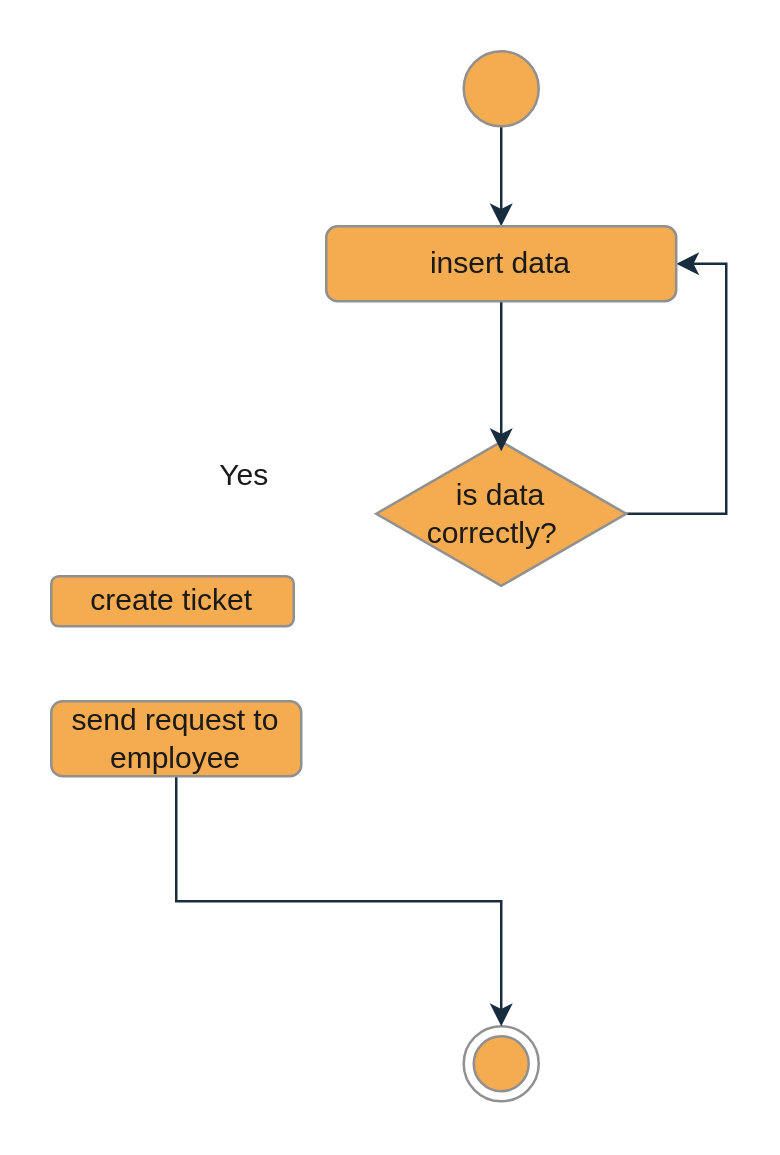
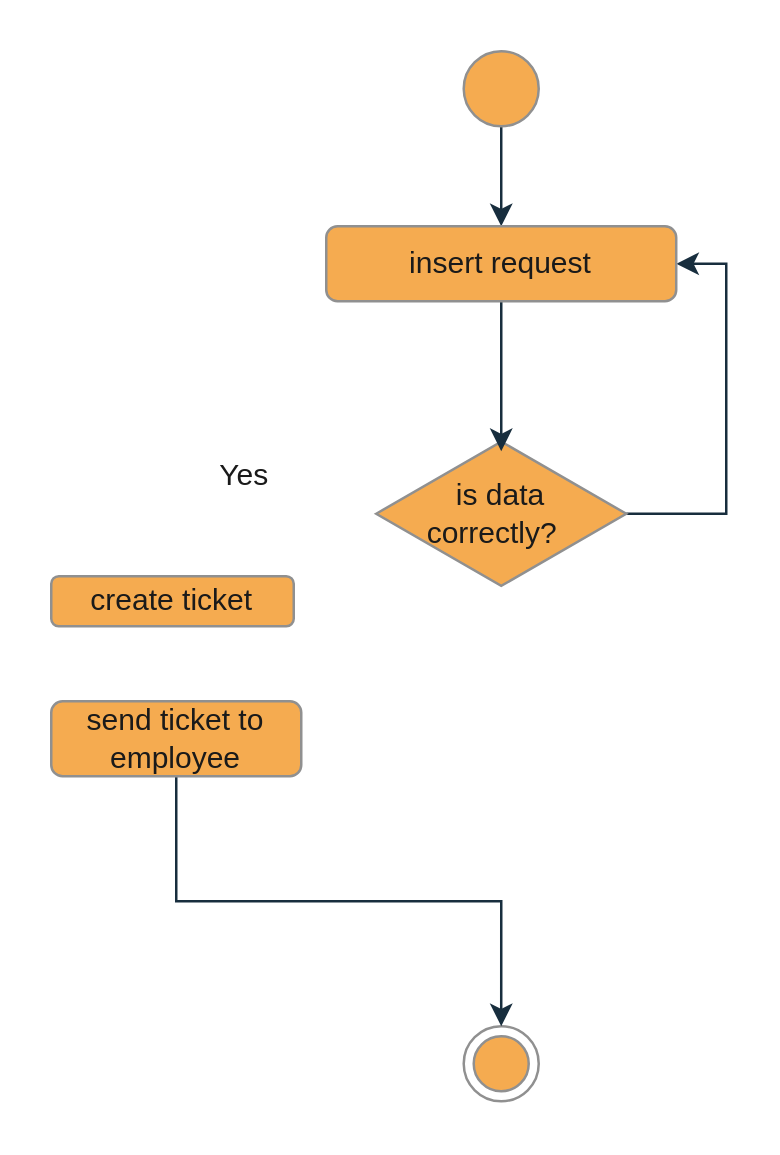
node "insert data": label "insert data" -> "insert request"
node "send request to employee": label "send request to employee" -> "send ticket to employee"
